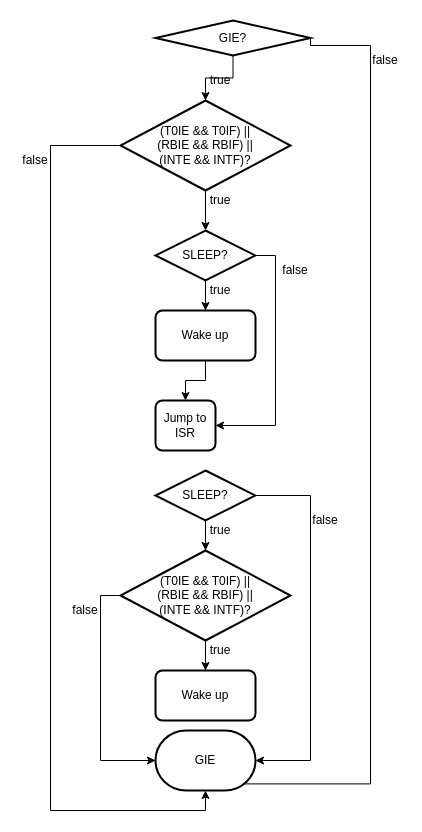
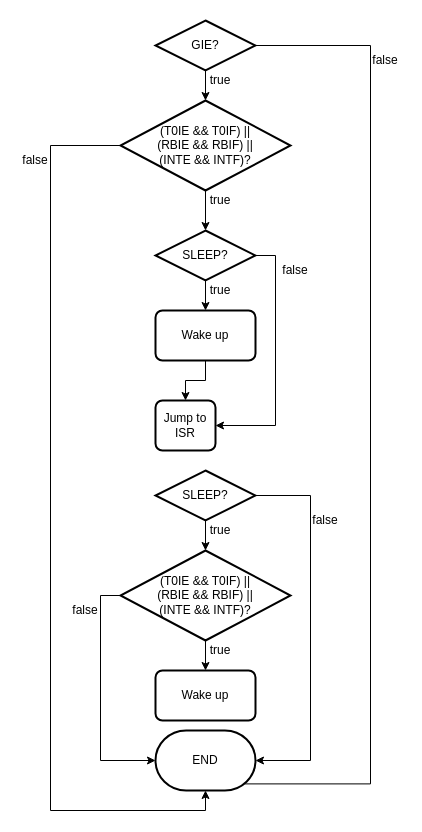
node "GIE?": size 155x35 -> 100x50
node "GIE": label "GIE" -> "END"
